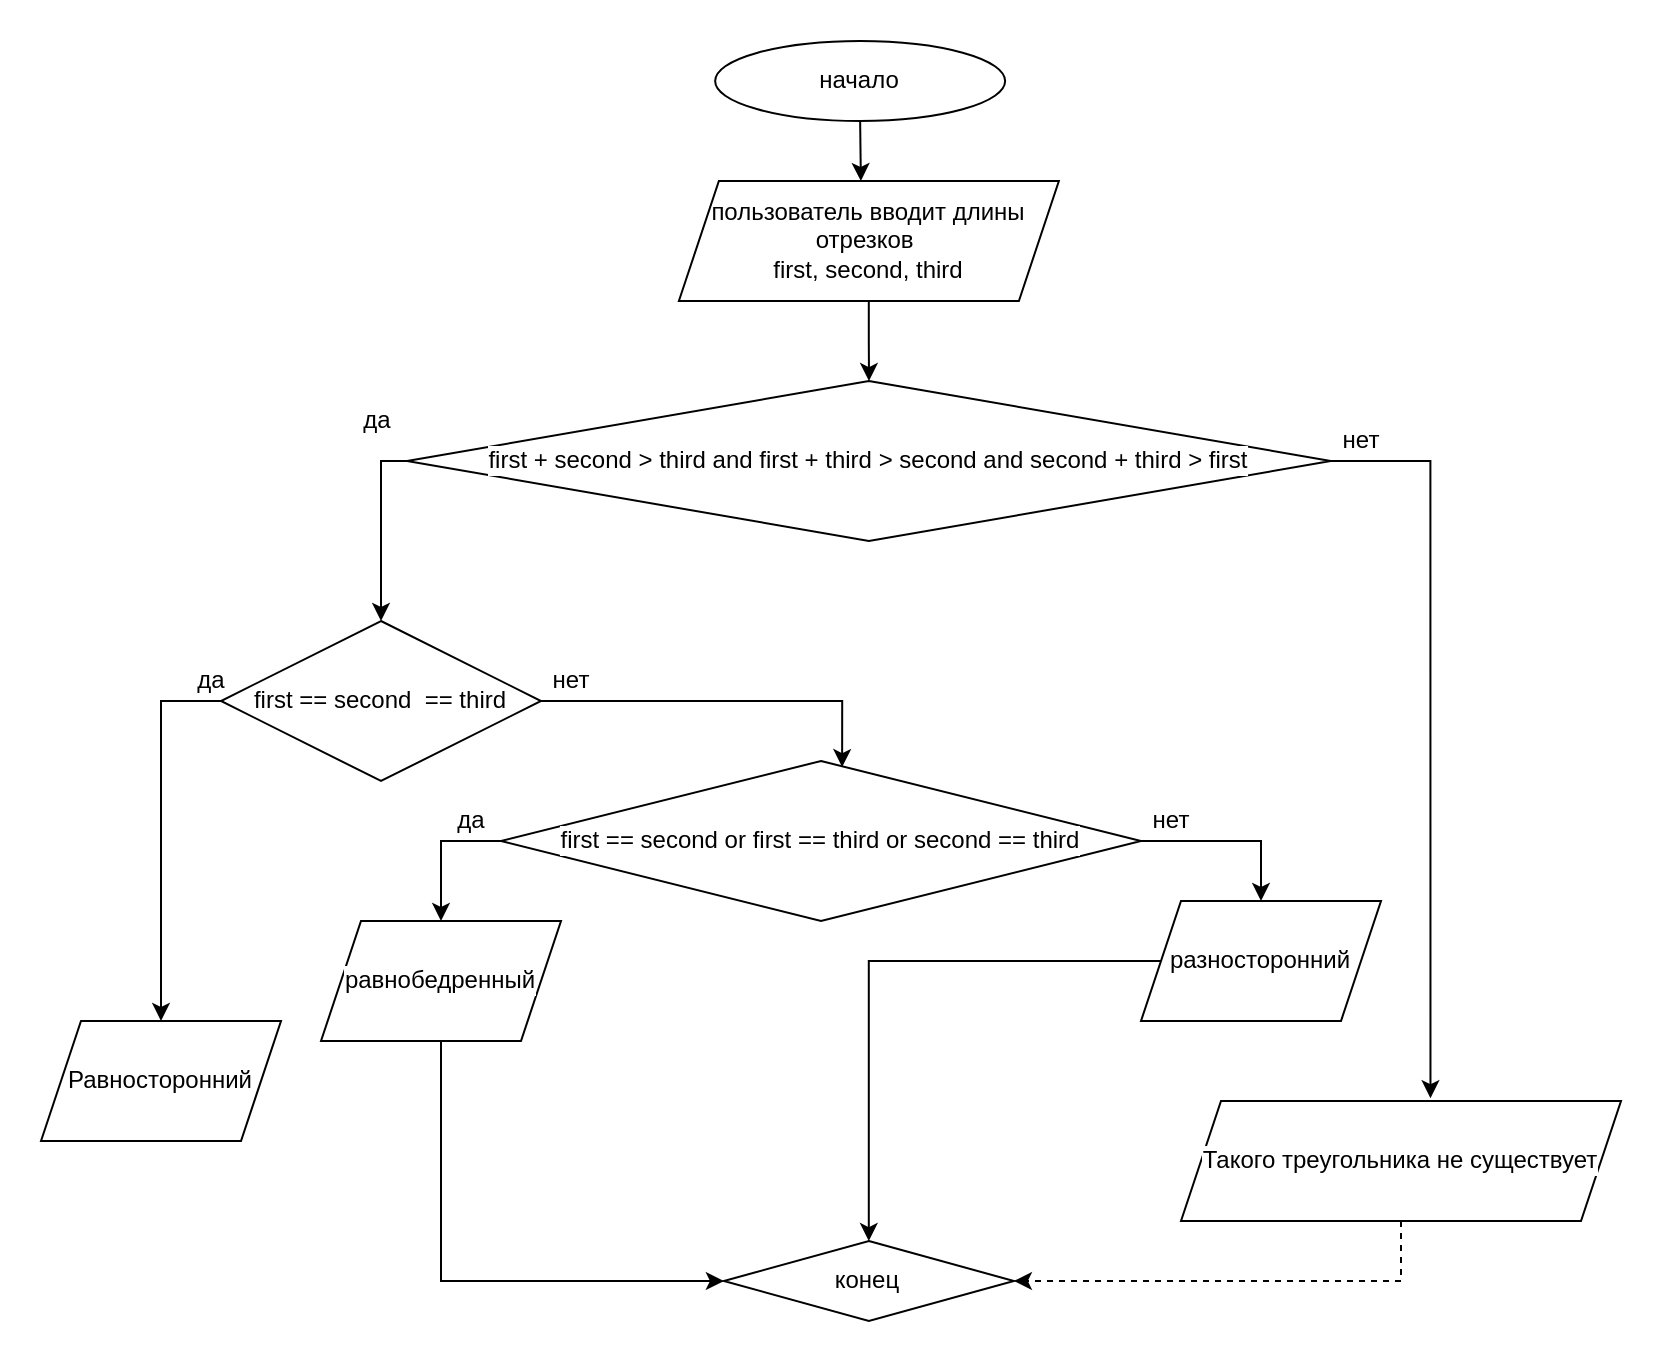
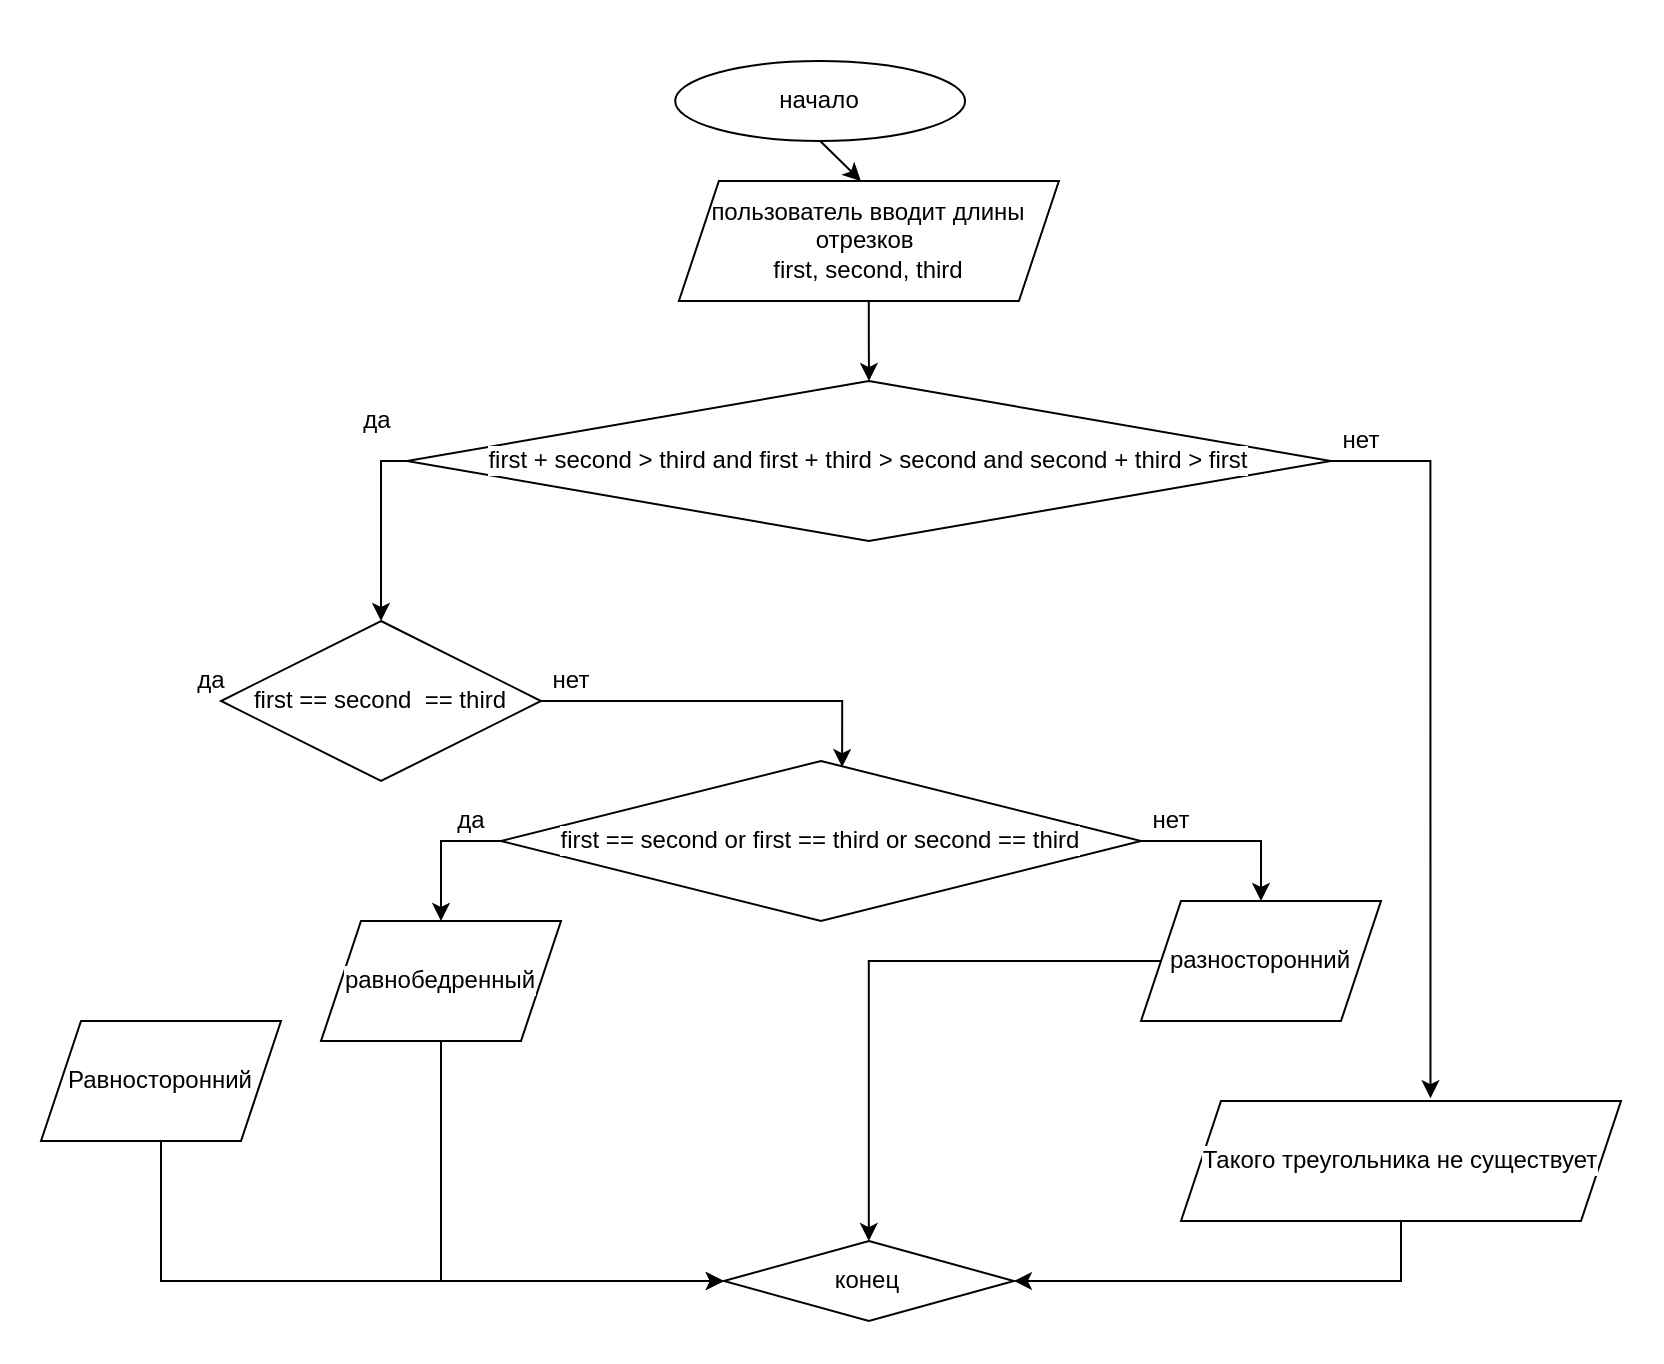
node "начало": moved (860, 81) -> (820, 101)
edge "first == second == third" -> "Равносторонний": removed
edge "Равносторонний" -> "конец": added
edge "Такого треугольника не существует" -> "конец": style dashed -> solid
